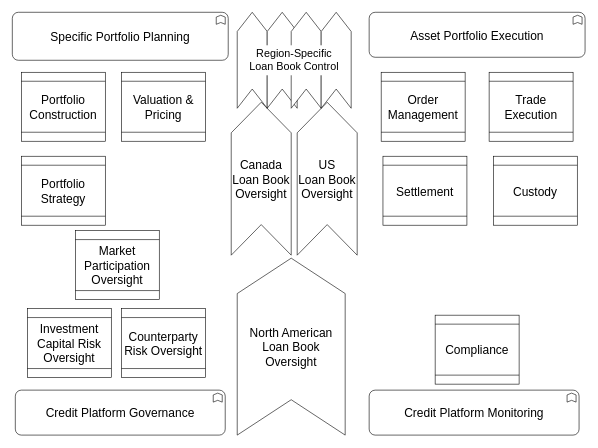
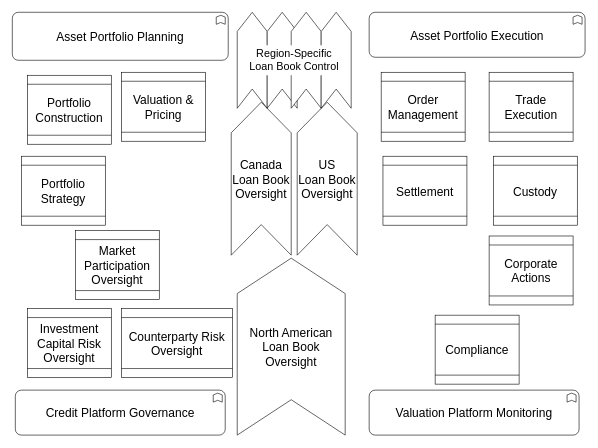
node "Specific Portfolio Planning": label "Specific Portfolio Planning" -> "Asset Portfolio Planning"
node "Portfolio Construction": moved (63, 107) -> (69, 110)
node "Corporate Actions": added
node "Counterparty Risk Oversight": size 84x69 -> 111x69
node "Credit Platform Monitoring": label "Credit Platform Monitoring" -> "Valuation Platform Monitoring"
